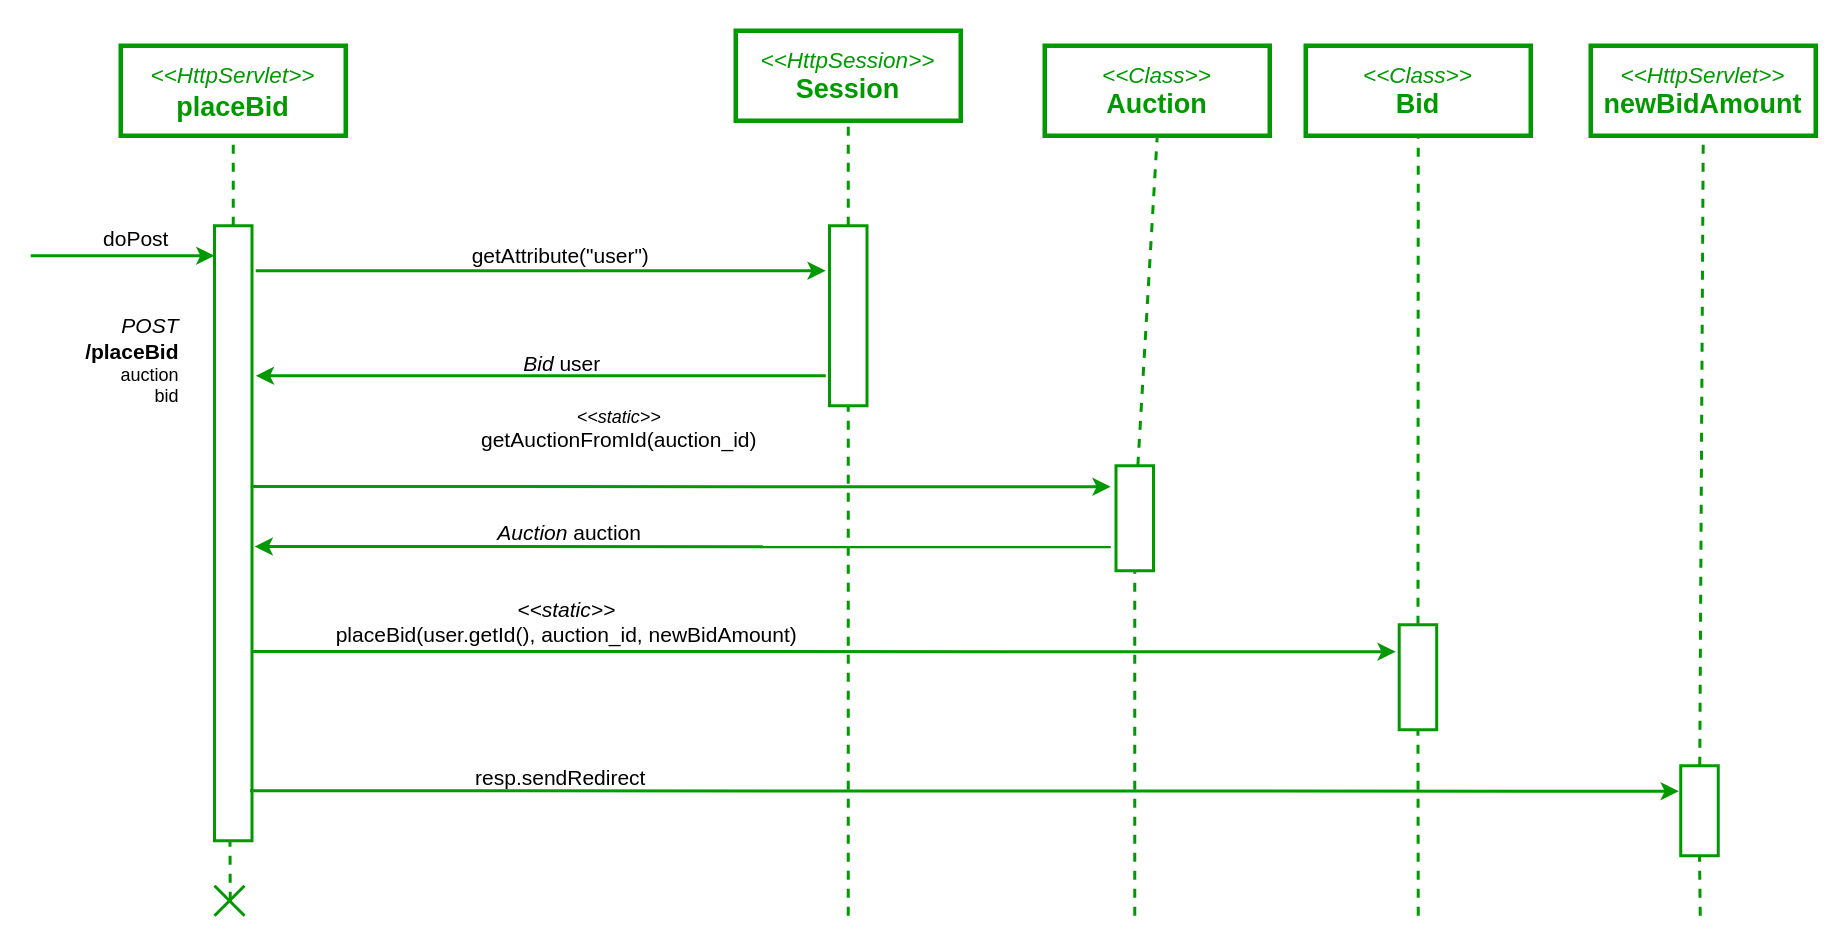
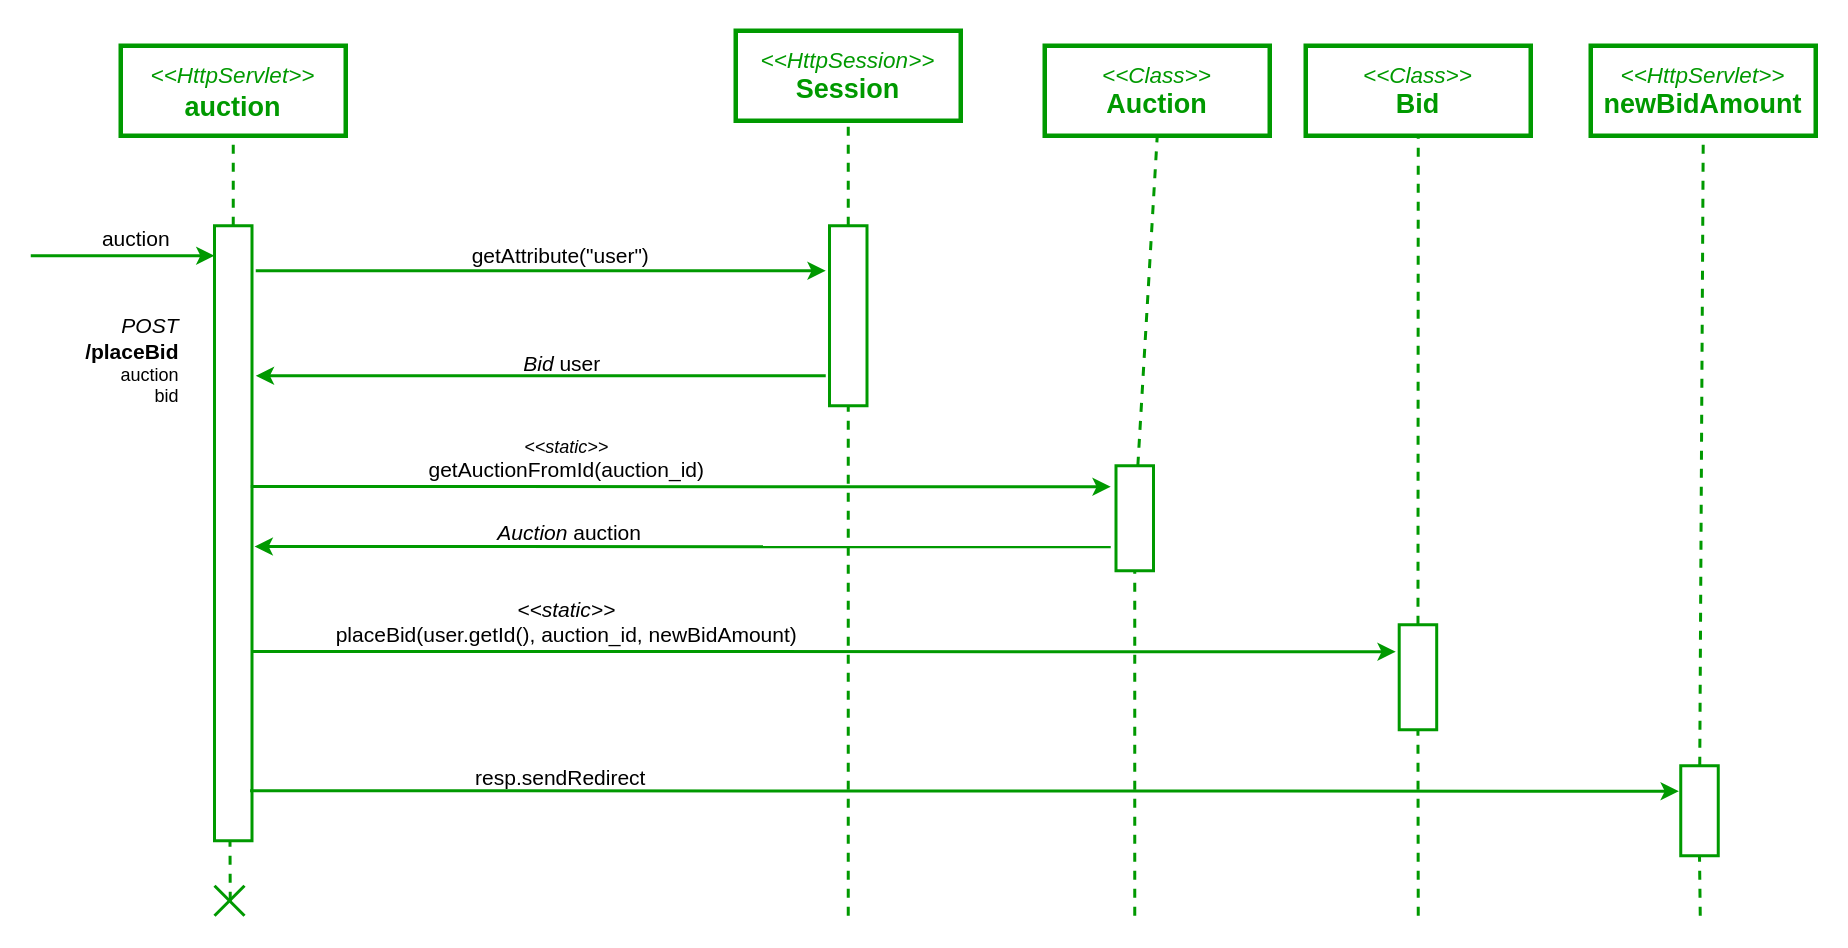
node "<<HttpServlet>> placeBid": label "<<HttpServlet>> placeBid" -> "<<HttpServlet>> auction"
node "doPost": label "doPost" -> "auction"
node "<<static>> getAuctionFromId(auction_id)": moved (618, 430) -> (566, 460)
